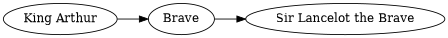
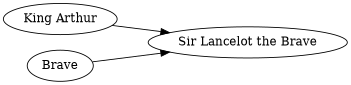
edge "King Arthur" -> "Brave": now "King Arthur" -> "Sir Lancelot the Brave"
